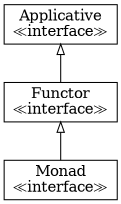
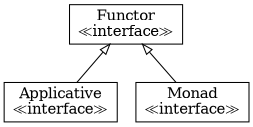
edge "Functor ≪interface≫" -> "Applicative ≪interface≫": reversed
